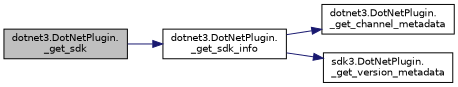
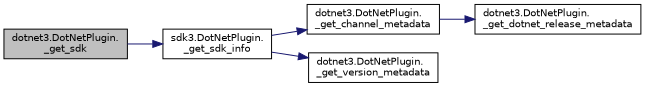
node "dotnet3.DotNetPlugin. _get_dotnet_release_metadata": added
node "dotnet3.DotNetPlugin. _get_sdk_info": label "dotnet3.DotNetPlugin. _get_sdk_info" -> "sdk3.DotNetPlugin. _get_sdk_info"
node "sdk3.DotNetPlugin. _get_version_metadata": label "sdk3.DotNetPlugin. _get_version_metadata" -> "dotnet3.DotNetPlugin. _get_version_metadata"
